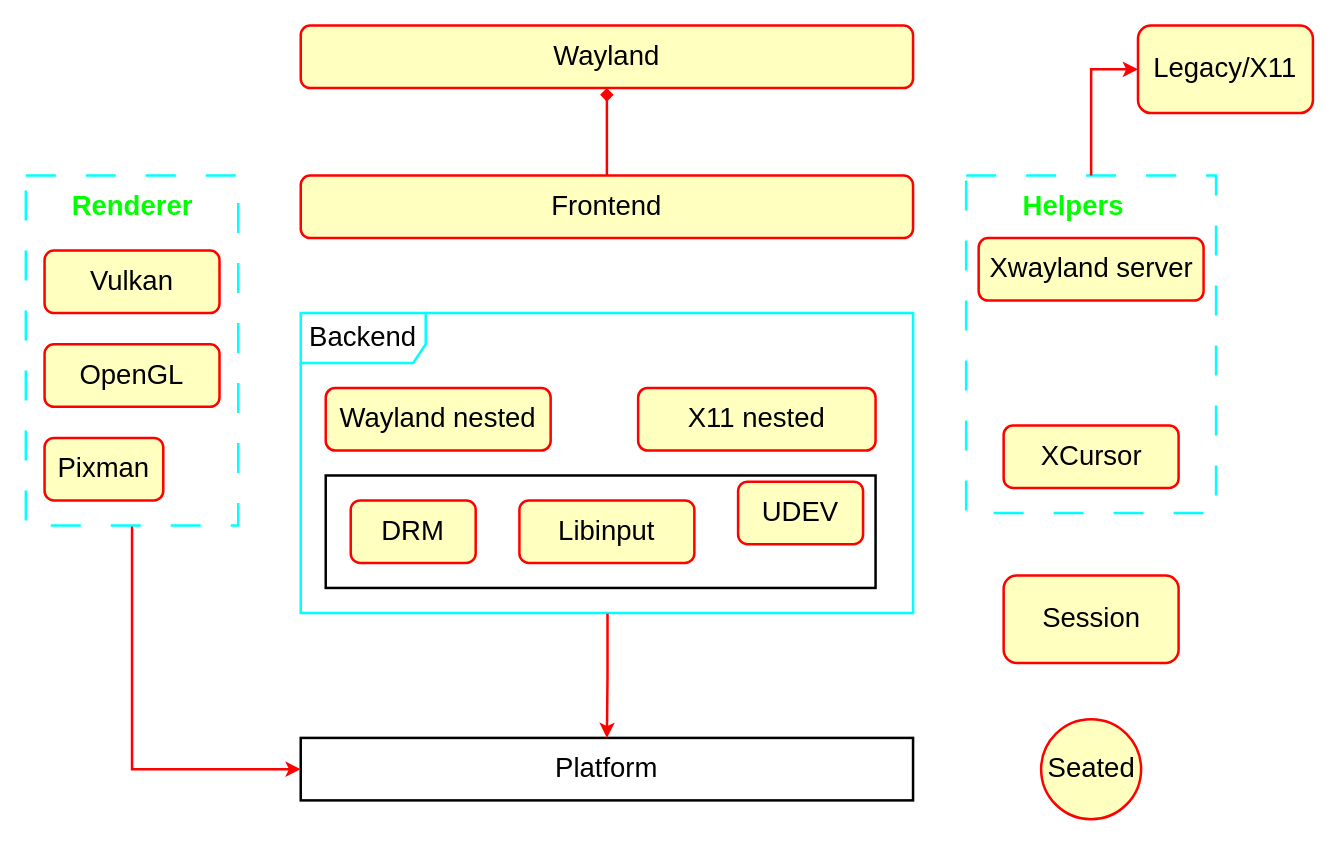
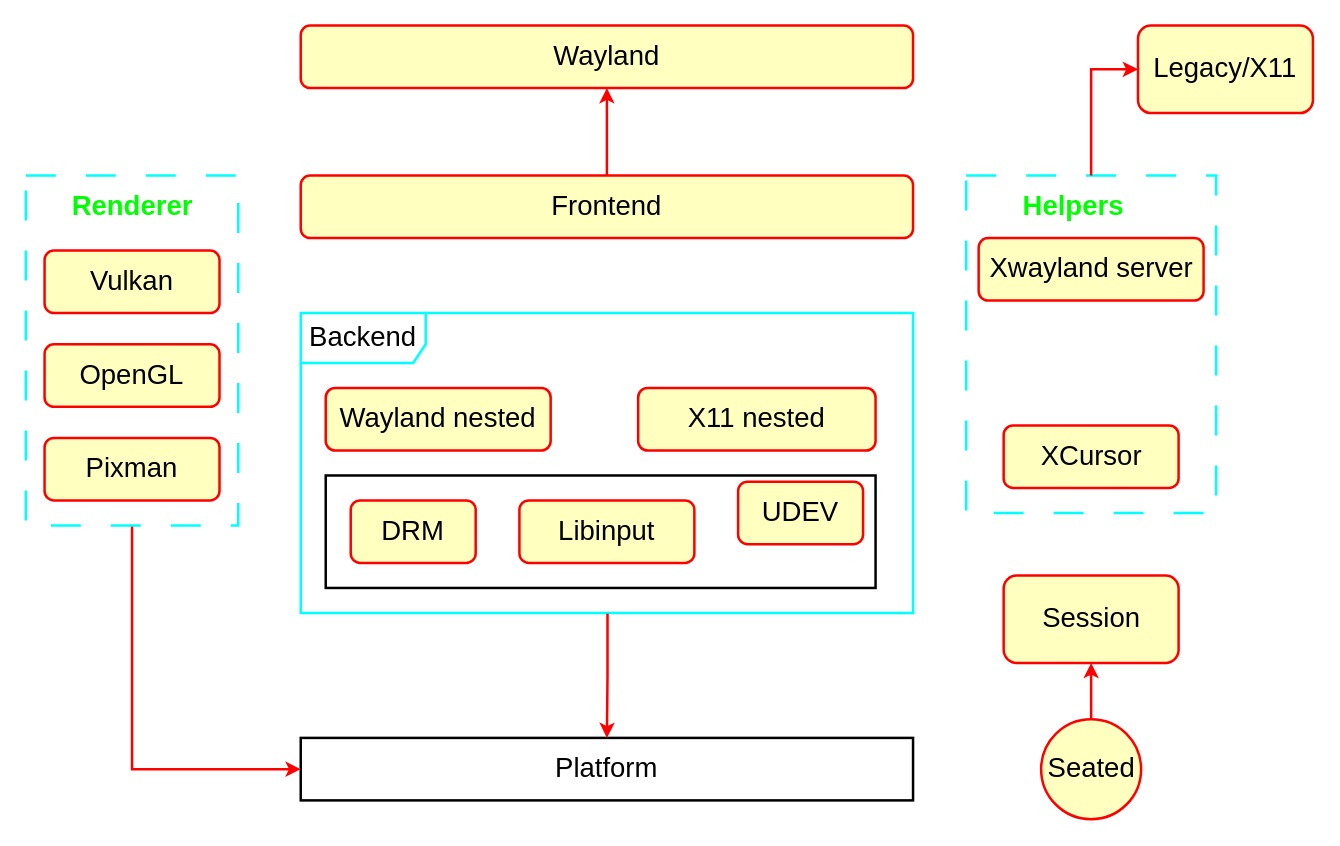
edge "Frontend" -> "Wayland": arrowhead diamond -> classic
node "Pixman": size 119x63 -> 175x63
edge "Seated" -> "Session": added
